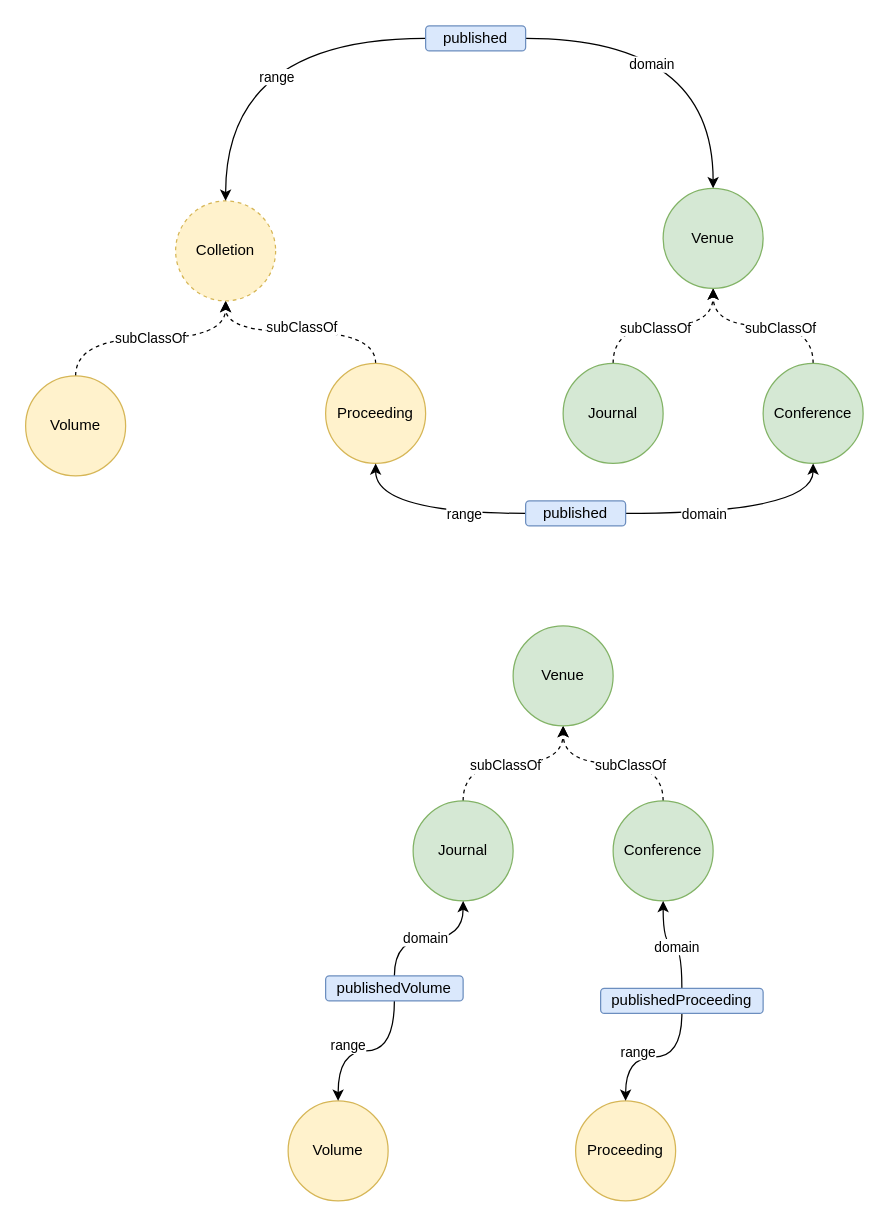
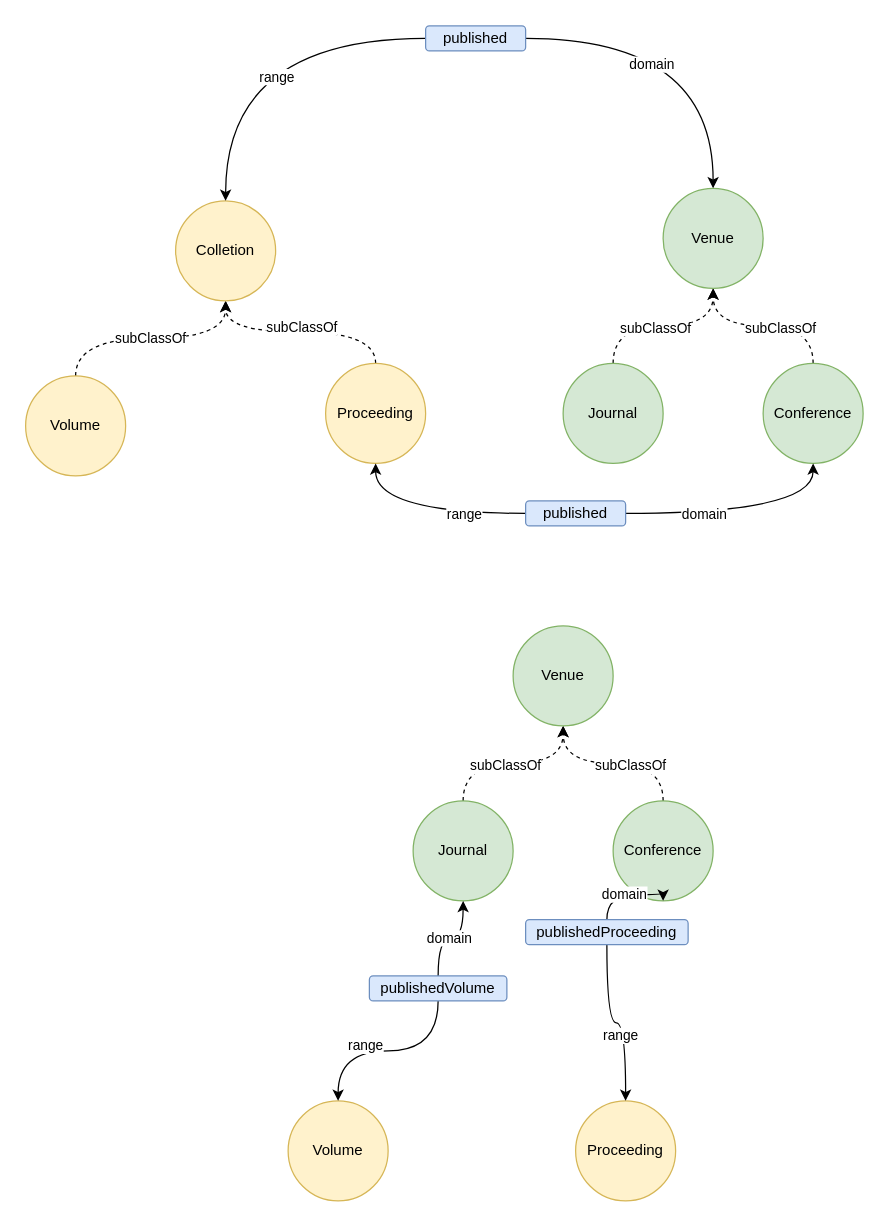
node "Colletion": style dashed -> solid
node "publishedVolume": moved (394, 988) -> (438, 988)
node "publishedProceeding": moved (682, 1001) -> (607, 932)
